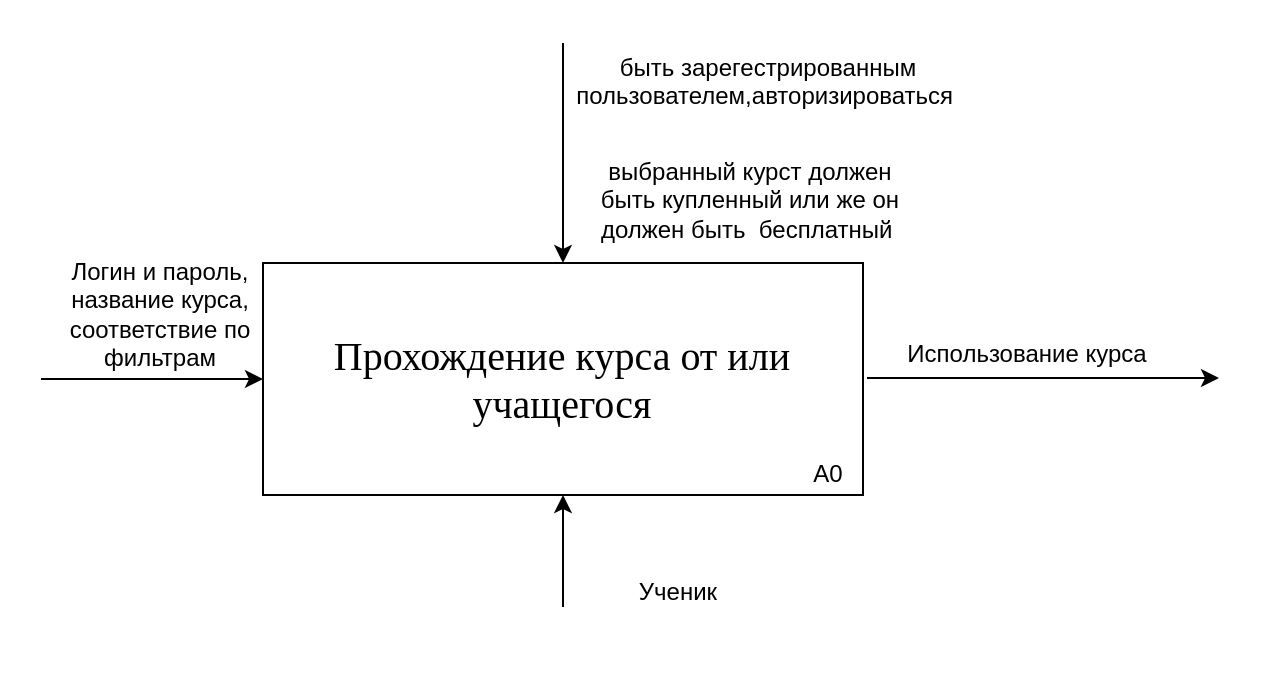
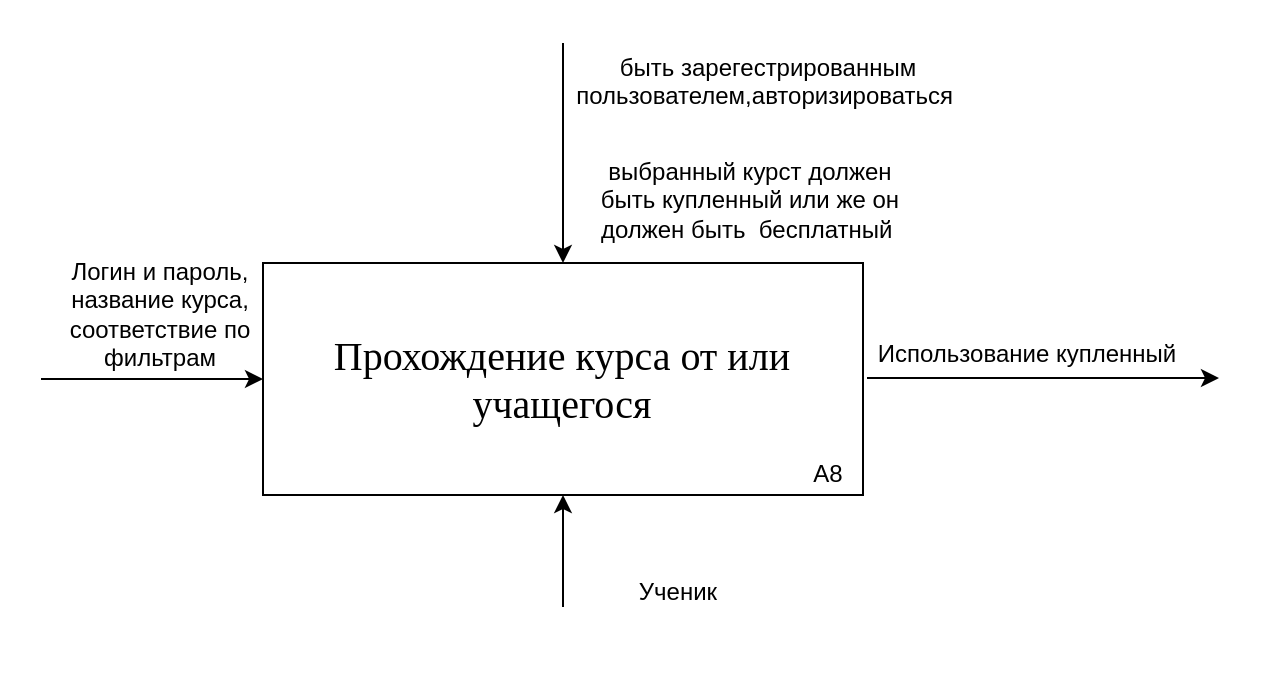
node "Использование курса": label "Использование курса" -> "Использование купленный"
node "А0": label "А0" -> "А8"
